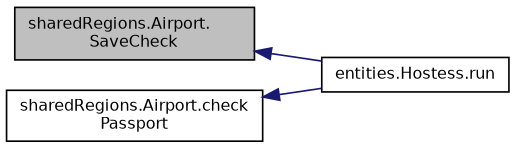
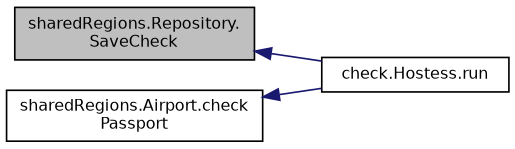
node "sharedRegions.Airport. SaveCheck": label "sharedRegions.Airport. SaveCheck" -> "sharedRegions.Repository. SaveCheck"
node "entities.Hostess.run": label "entities.Hostess.run" -> "check.Hostess.run"
